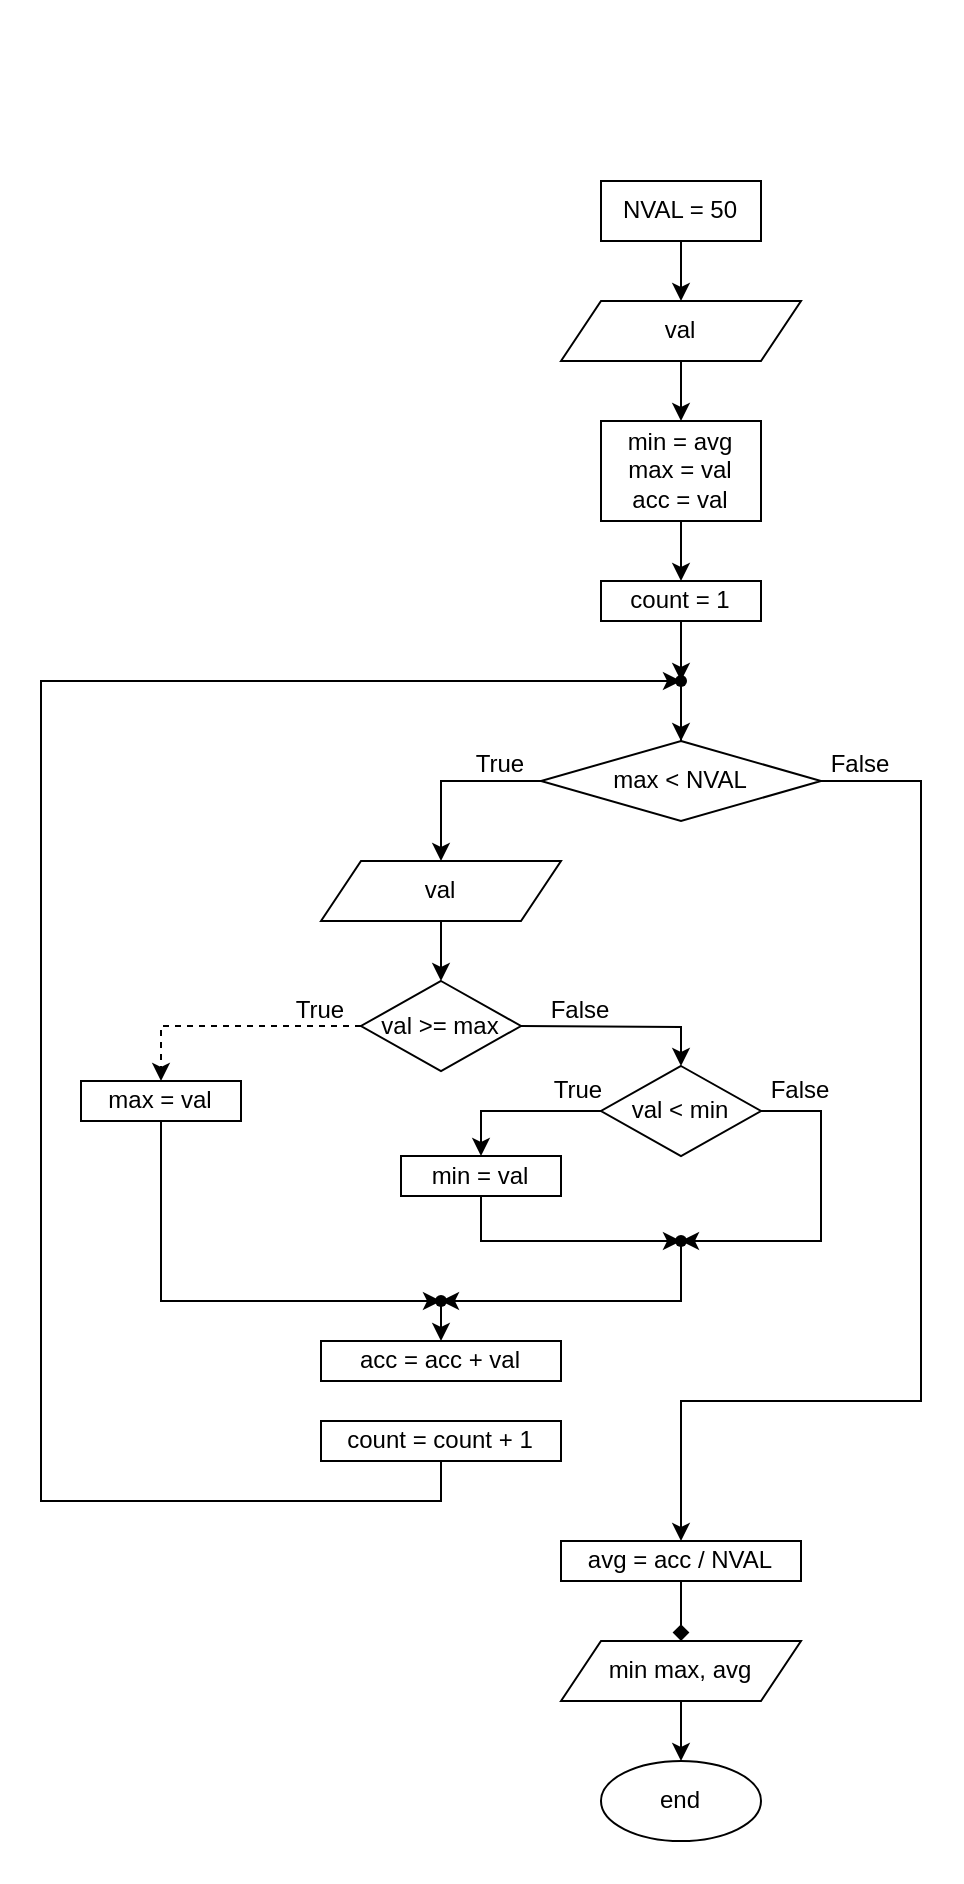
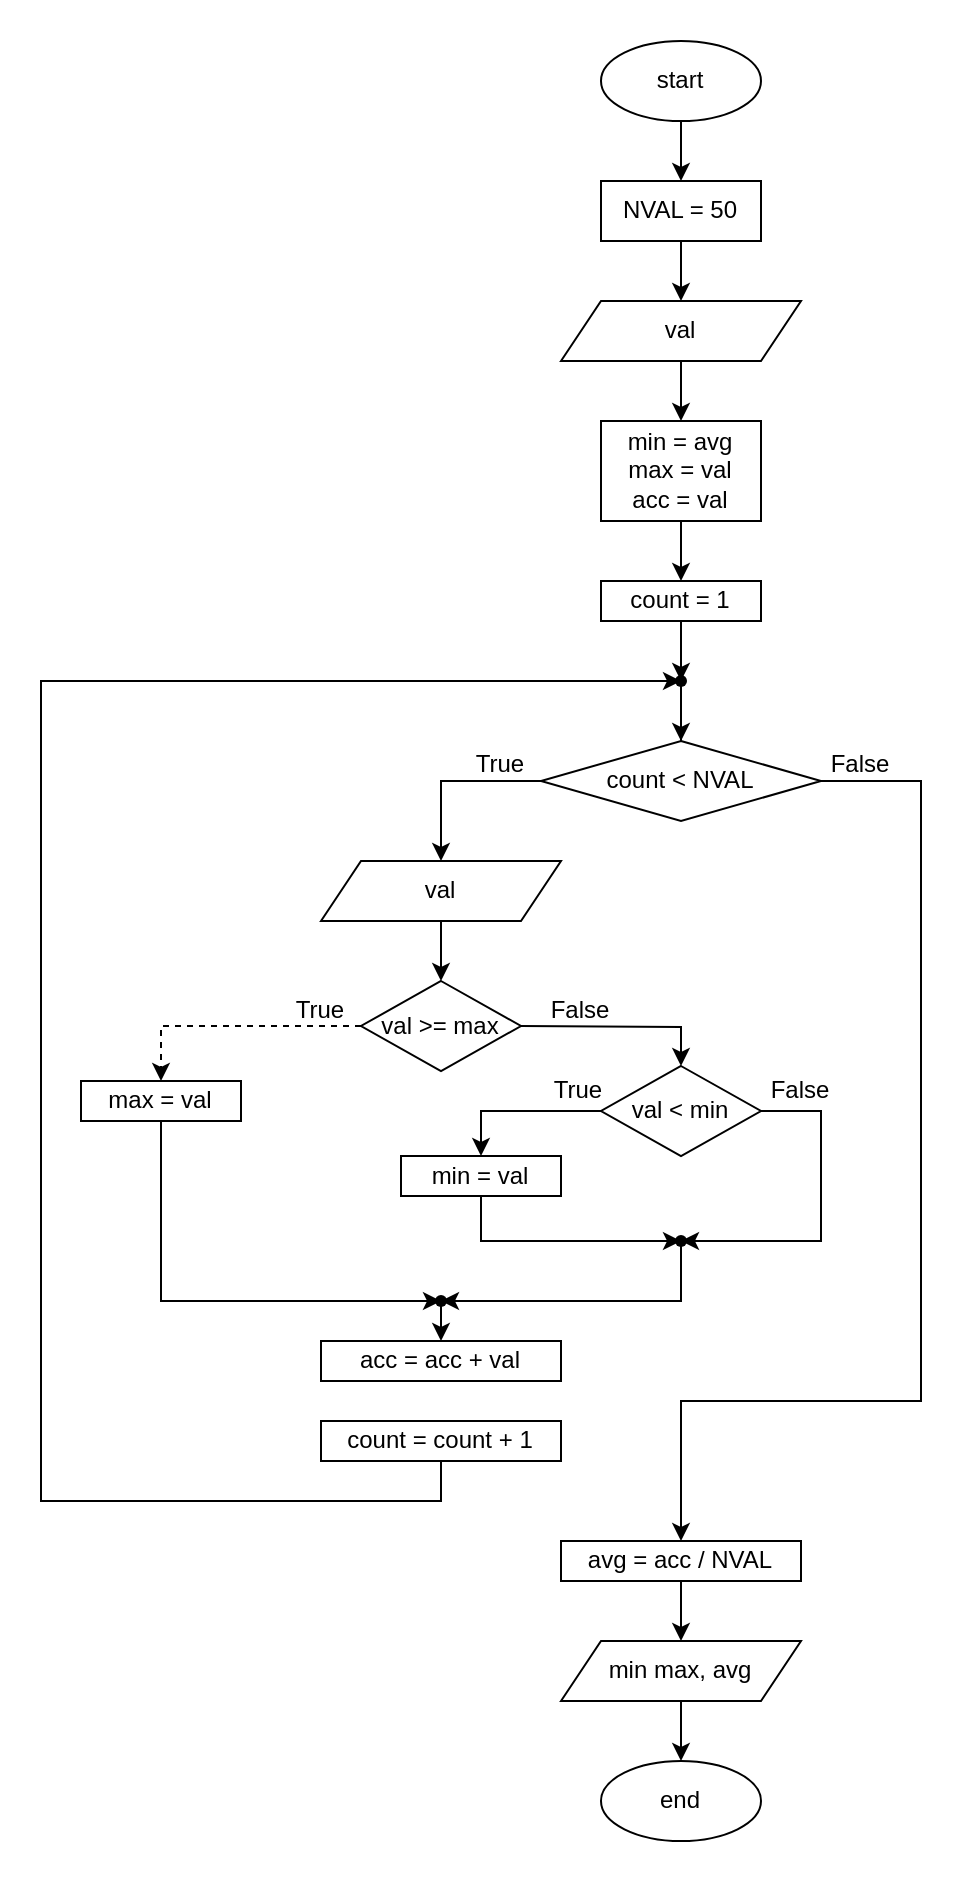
node "start": added
edge "start" -> "NVAL = 50": added
node "max < NVAL": label "max < NVAL" -> "count < NVAL"
edge "avg = acc / NVAL" -> "min max, avg": arrowhead diamond -> classic
